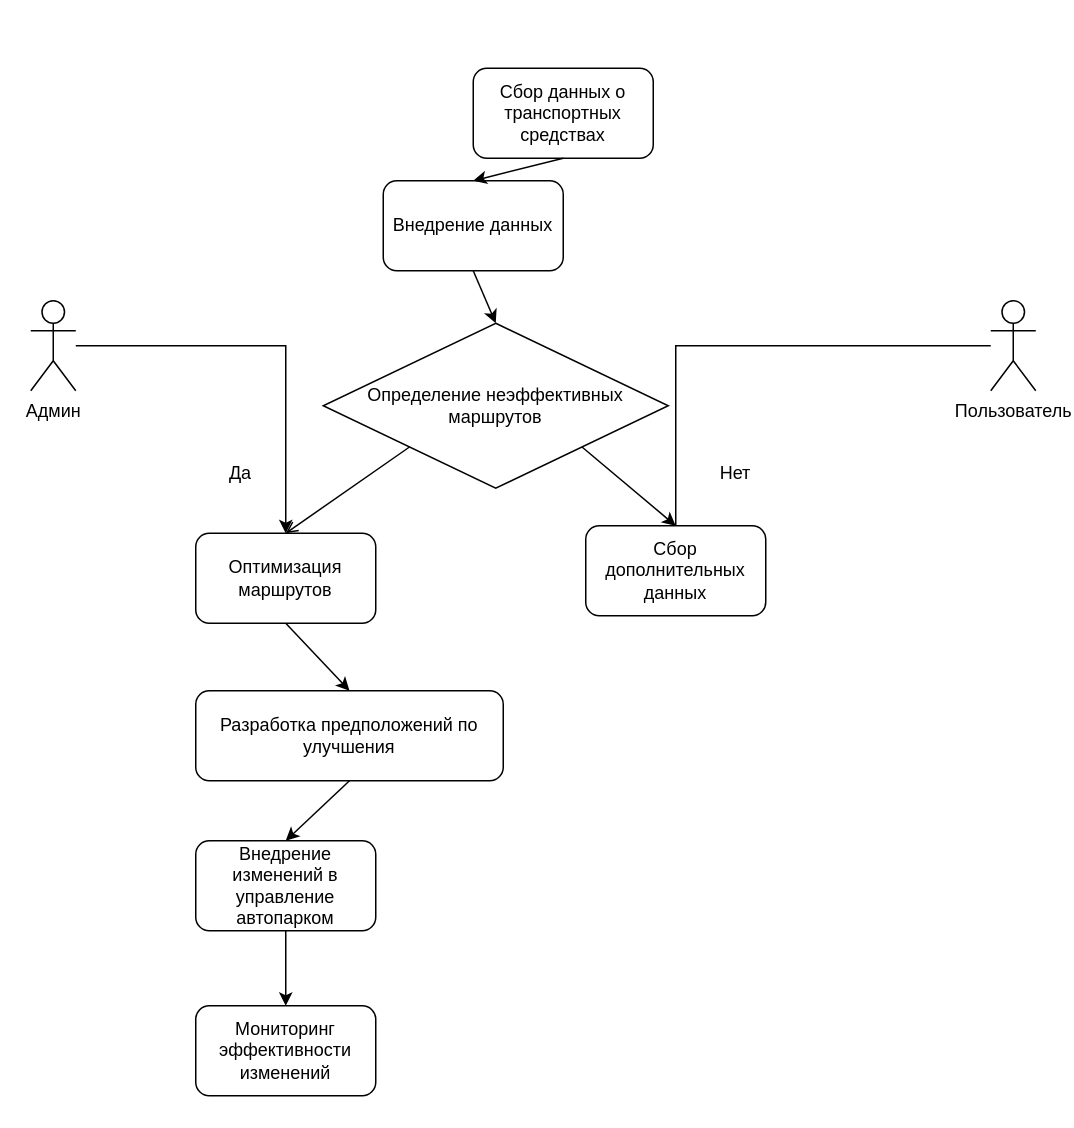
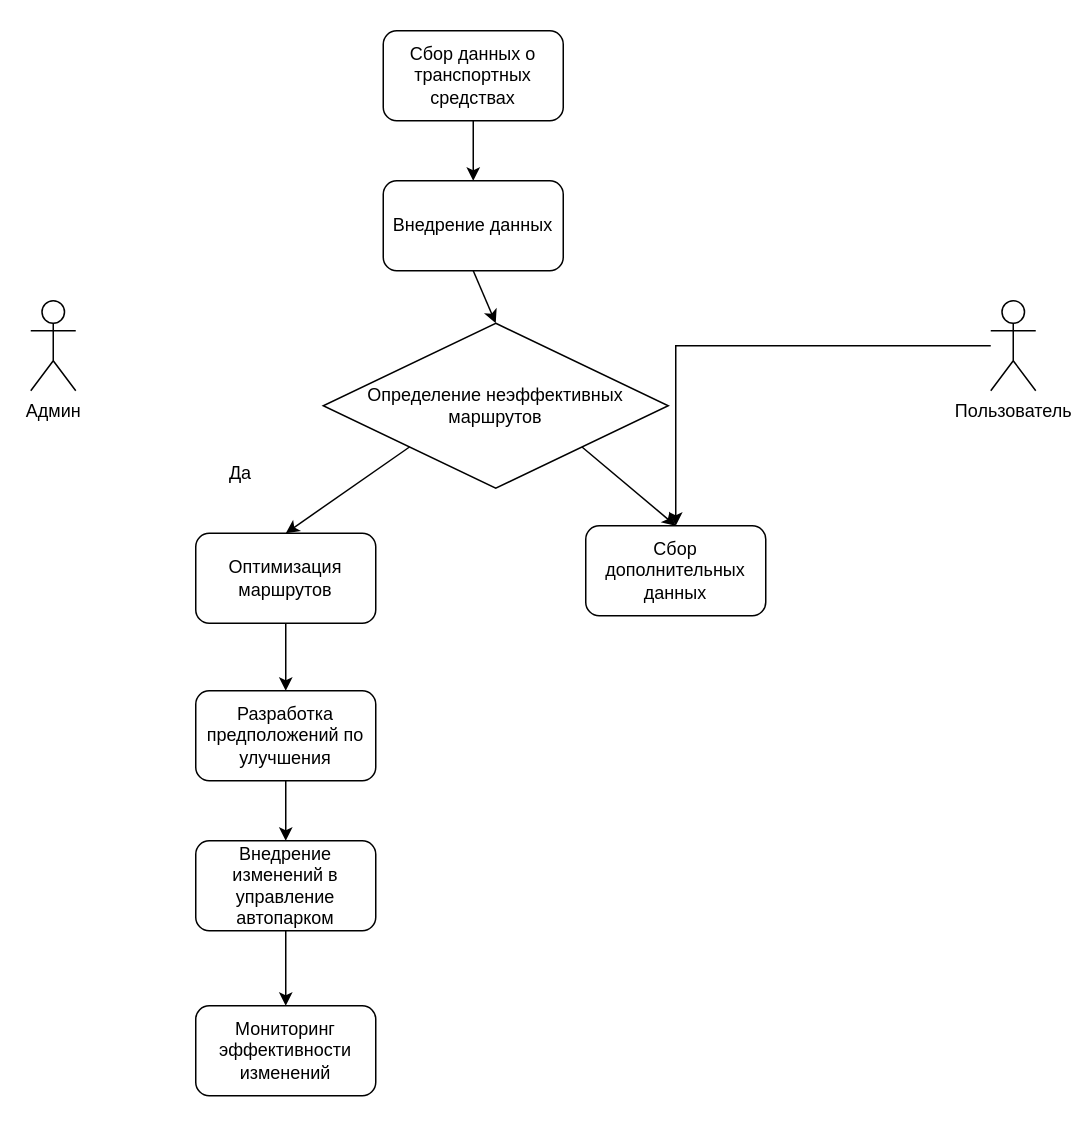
node "Сбор данных о транспортных средствах": moved (563, 113) -> (473, 76)
edge "Админ" -> "Оптимизация маршрутов": removed
node "Нет": removed
edge "Пользователь" -- "Сбор дополнительных данных": arrowhead none -> classic
edge "Определение неэффективных маршрутов" -> "Оптимизация маршрутов": arrowhead open -> classic
node "Разработка предположений по улучшения": size 308x90 -> 180x90
